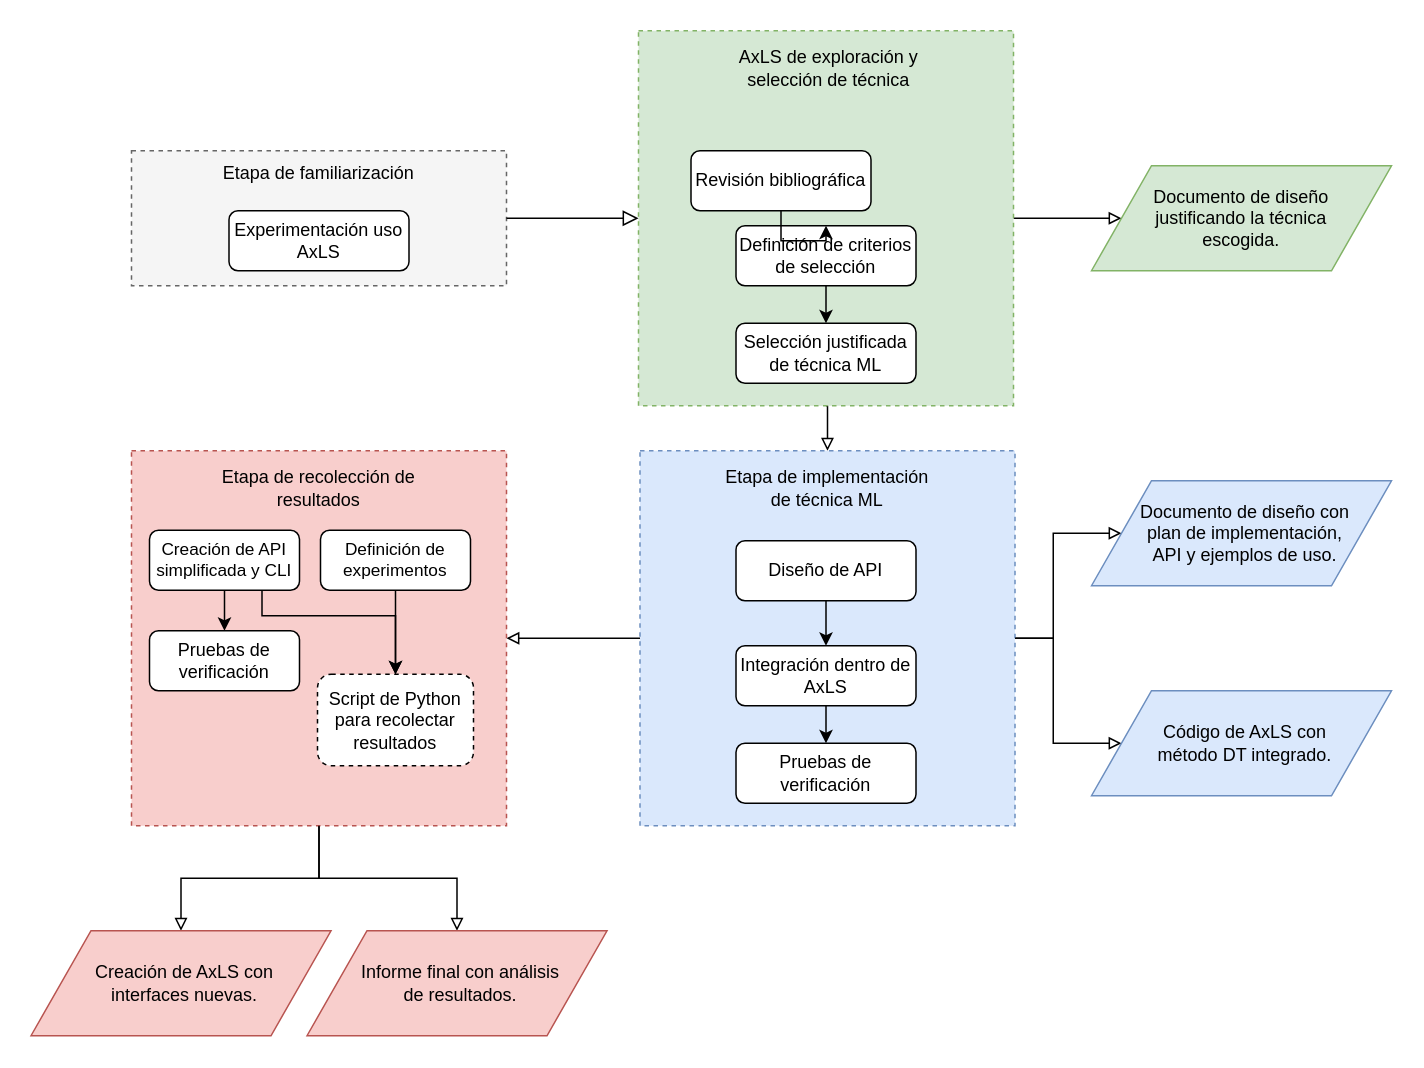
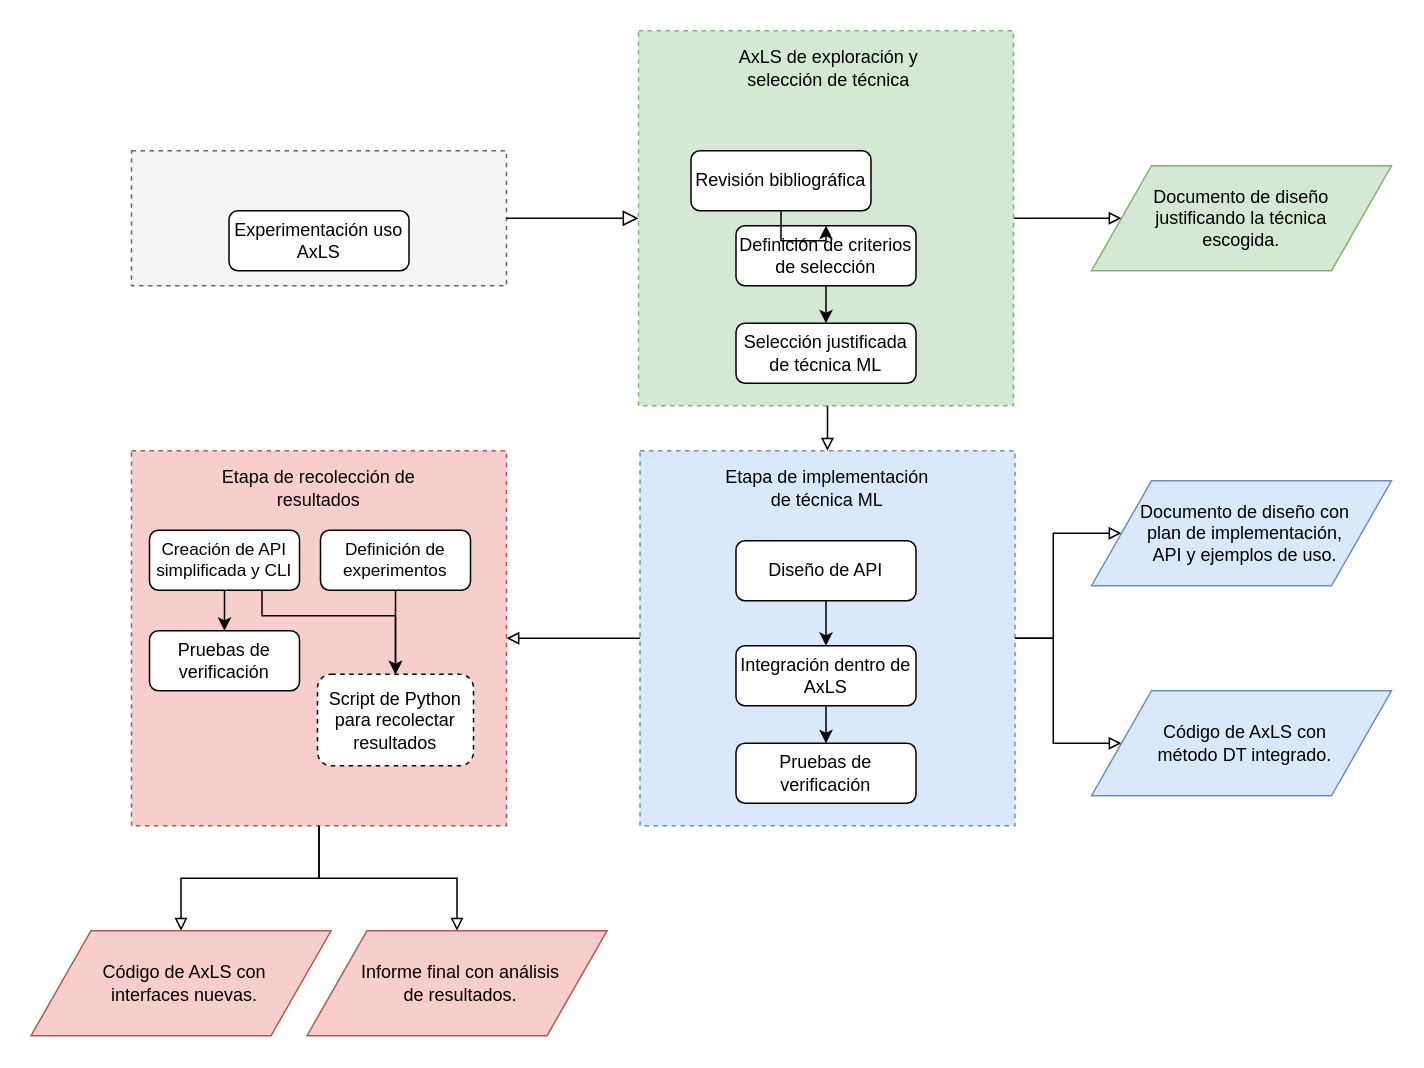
node "Etapa de familiarización": removed
node "Creación de AxLS con interfaces nuevas.": label "Creación de AxLS con interfaces nuevas." -> "Código de AxLS con interfaces nuevas."
